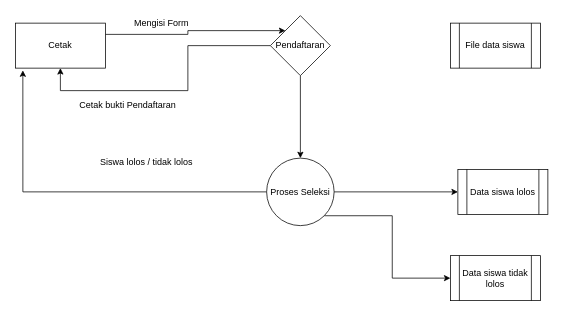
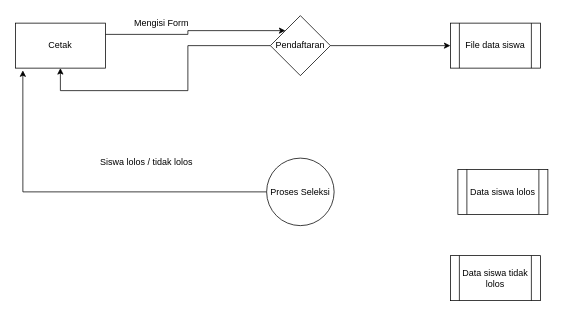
edge "Pendaftaran" -> "File data siswa": added
node "Cetak bukti Pendaftaran": removed
edge "Pendaftaran" -> "Proses Seleksi": removed
edge "Proses Seleksi" -> "Data siswa lolos": removed
edge "Proses Seleksi" -> "Data siswa tidak lolos": removed
